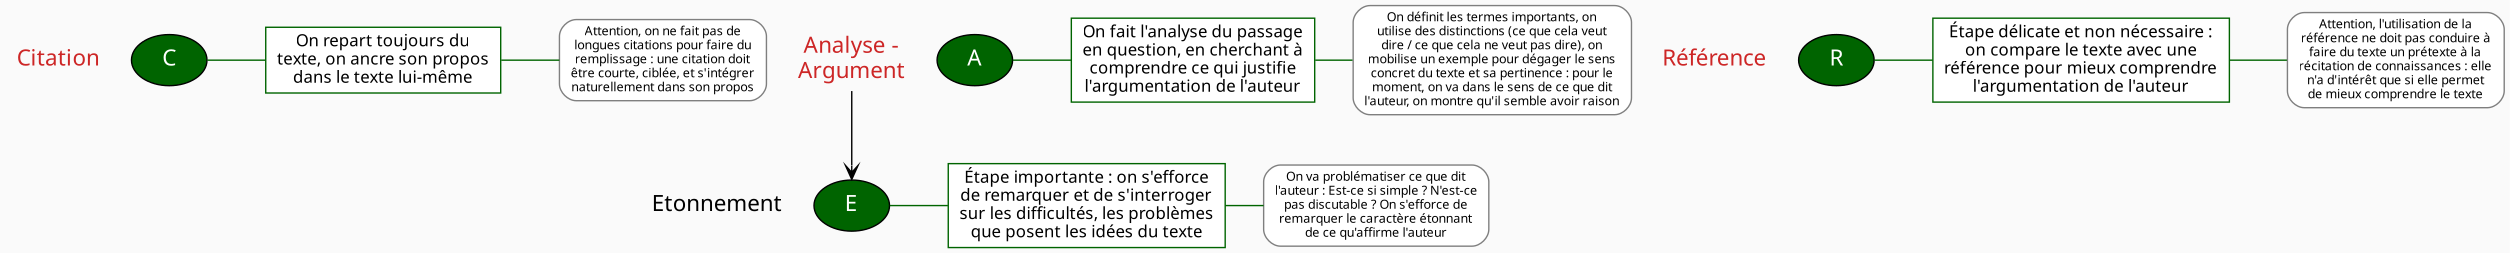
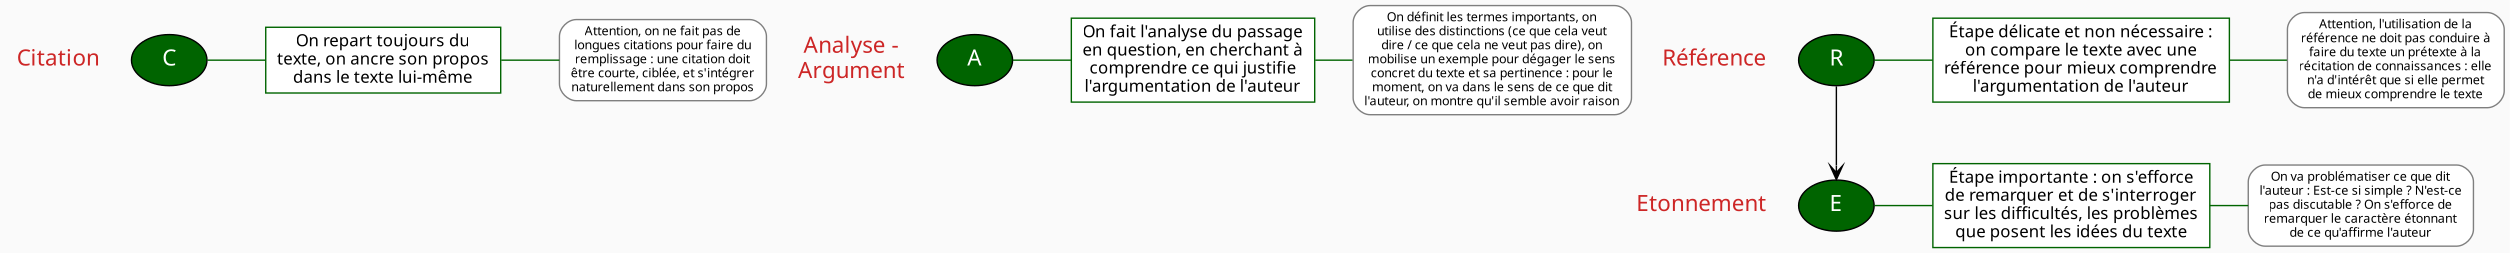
edge "Analyse - Argument" -> "E": now "R" -> "E"
node "Etonnement": fontcolor black -> firebrick3
